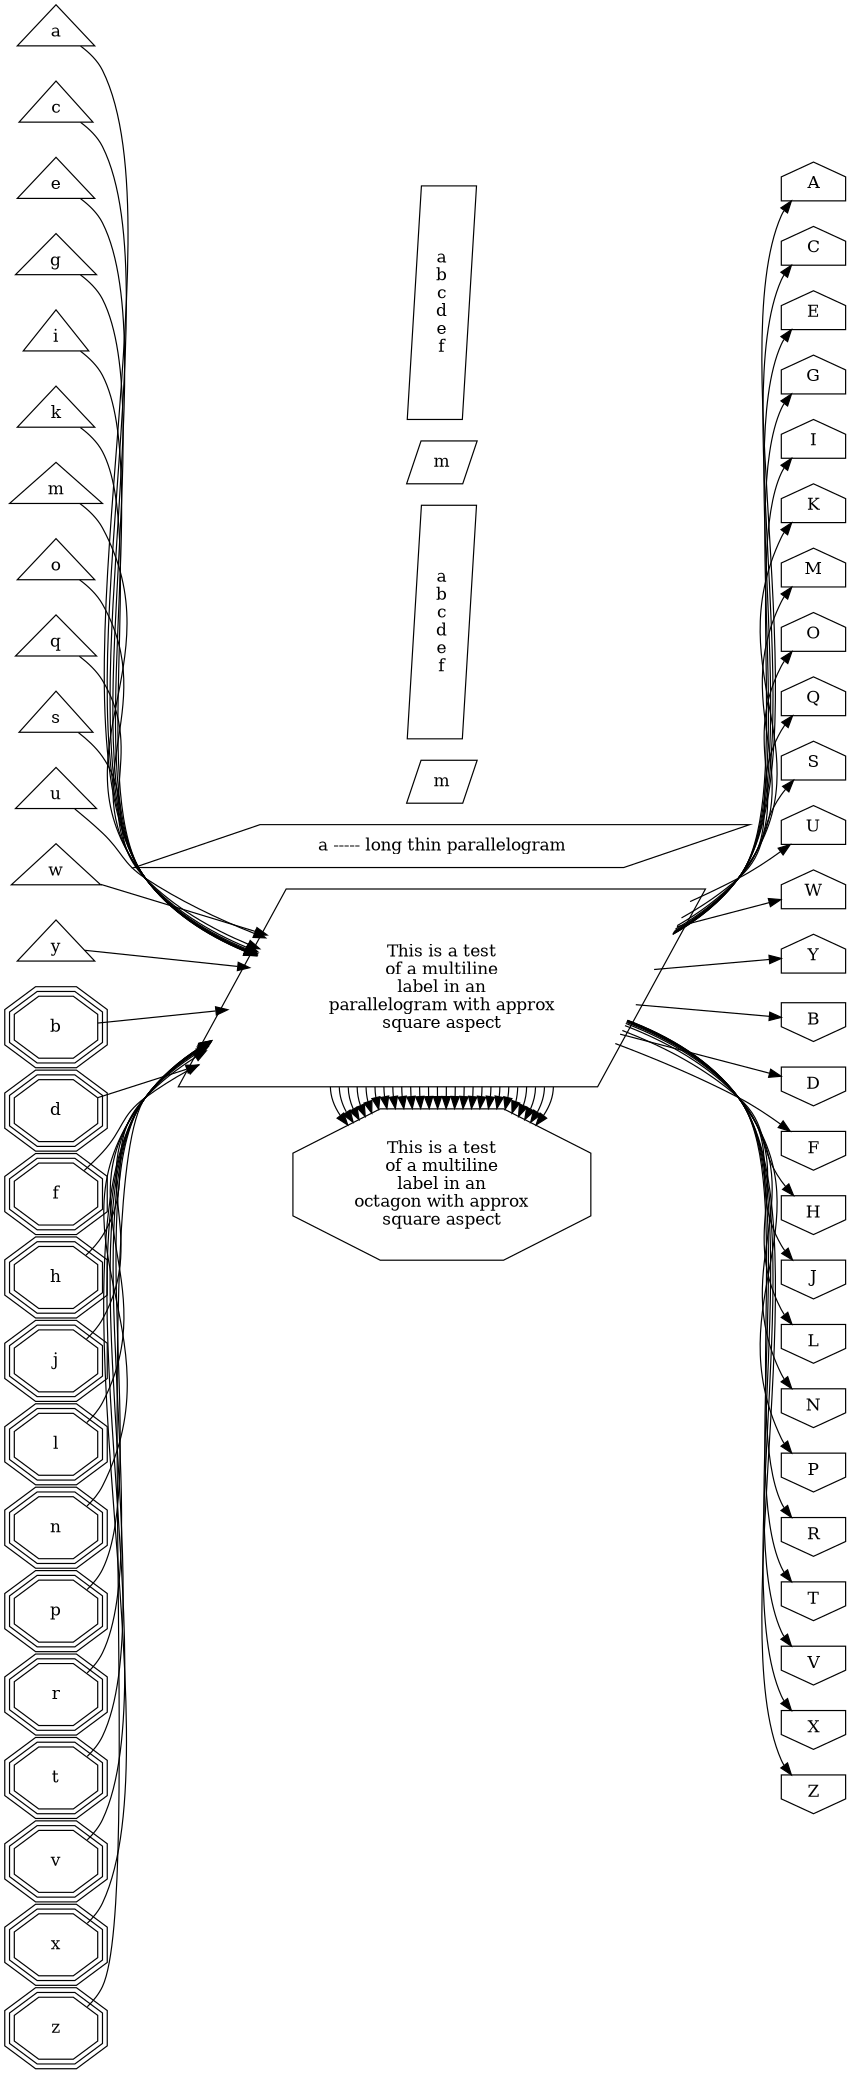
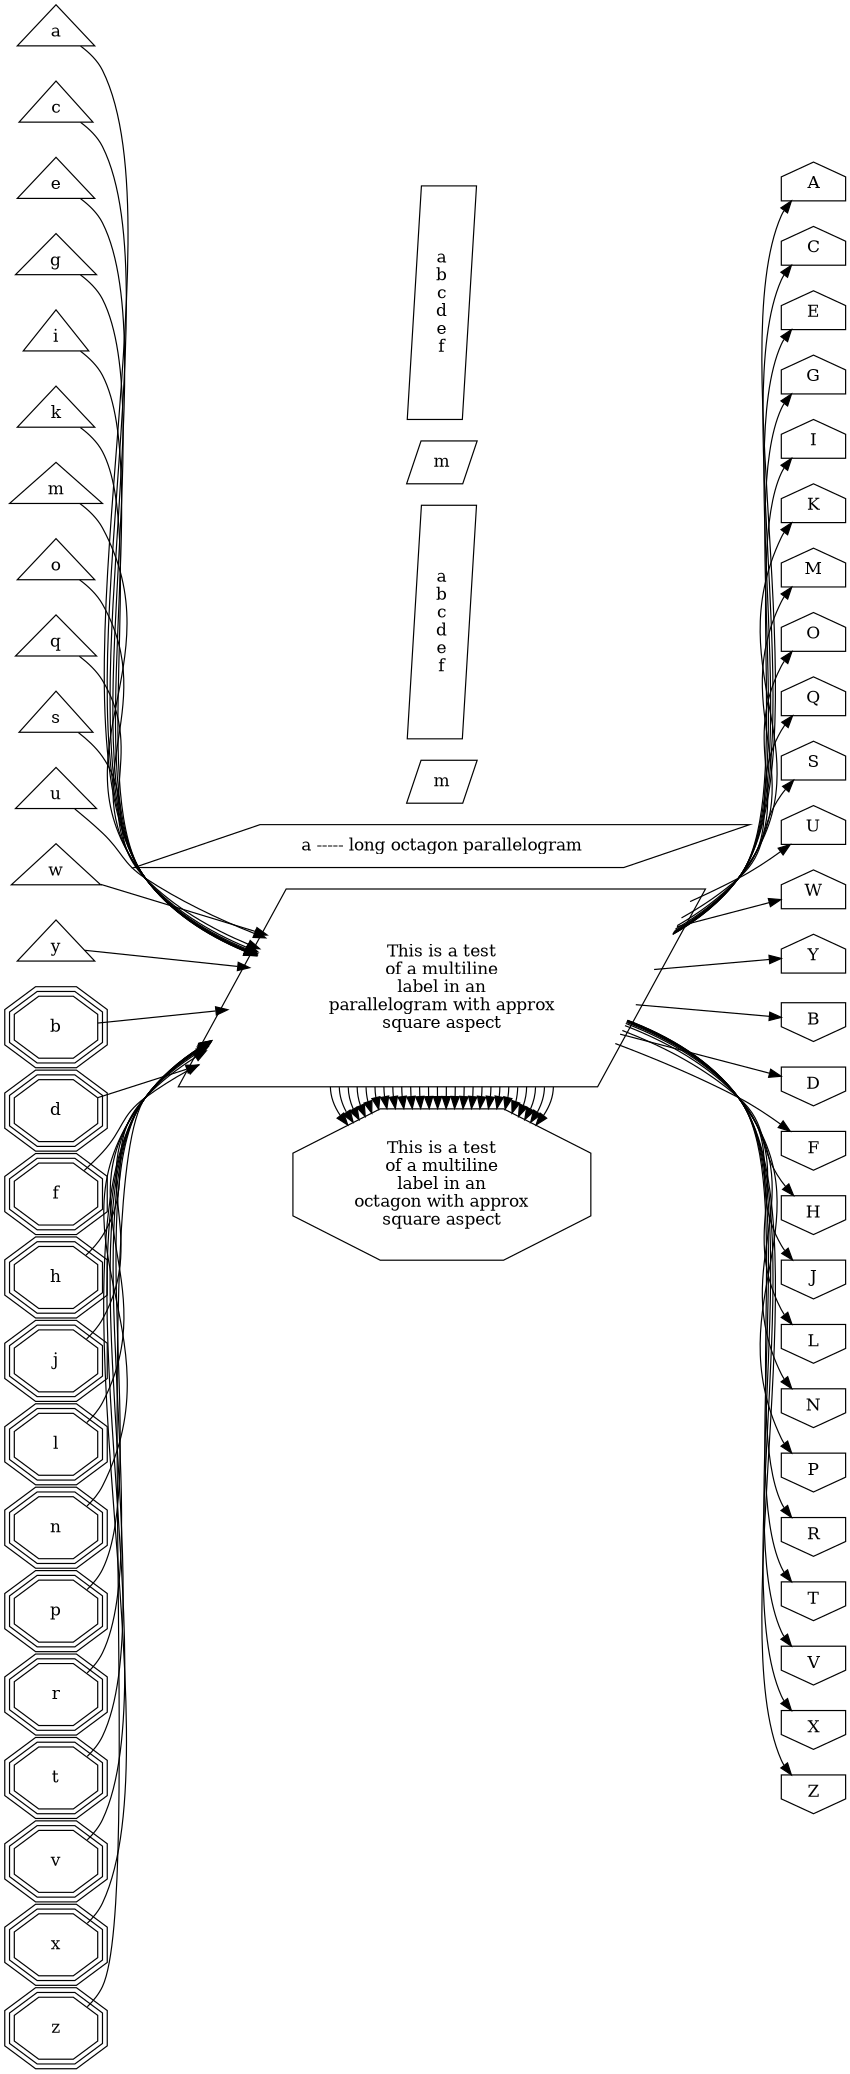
node "a ----- long thin parallelogram": label "a ----- long thin parallelogram" -> "a ----- long octagon parallelogram"
